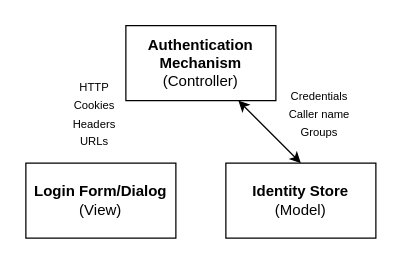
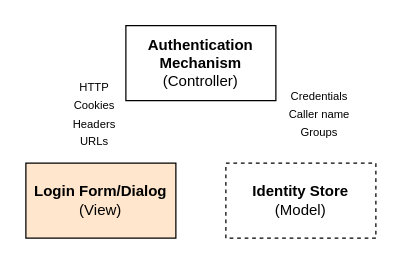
edge "Authentication Mechanism (Controller)" -- "Identity Store (Model)": removed
node "Login Form/Dialog (View)": fillcolor #ffffff -> #ffe6cc
node "Identity Store (Model)": style solid -> dashed
